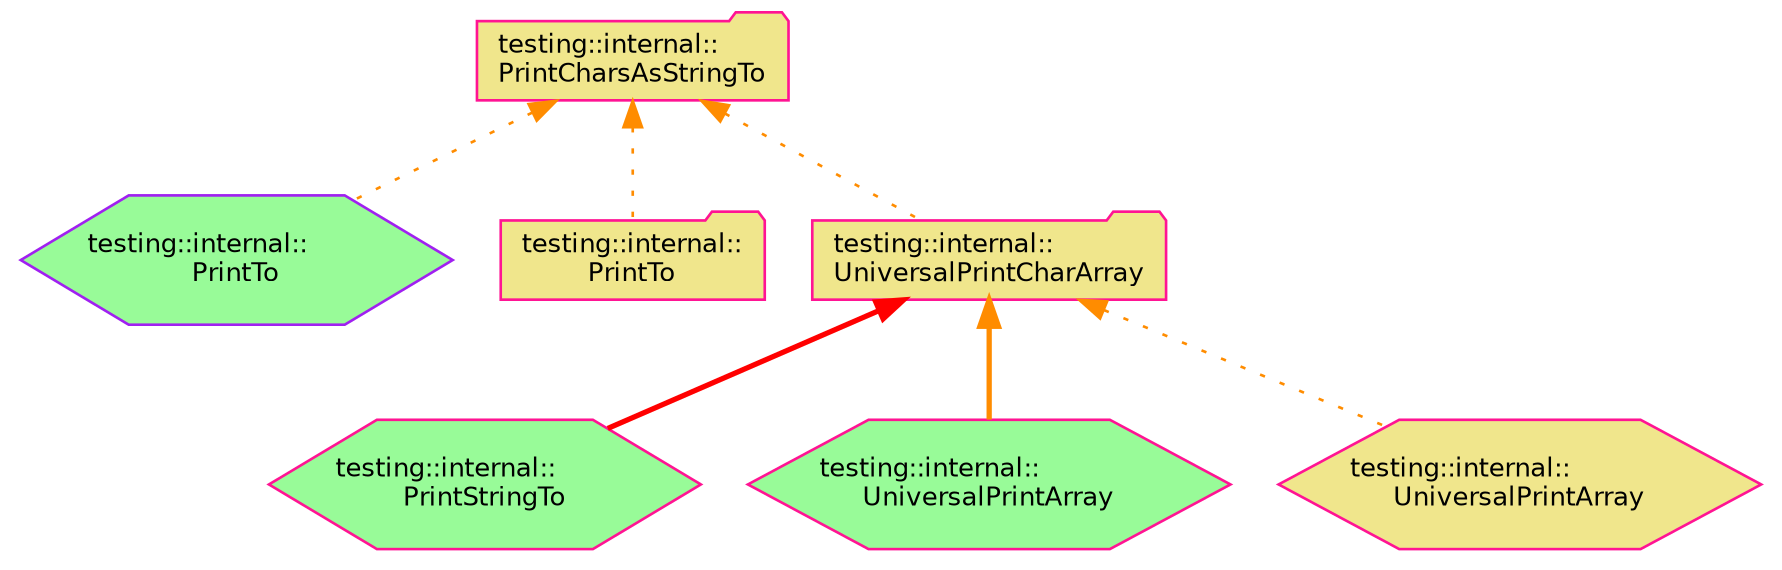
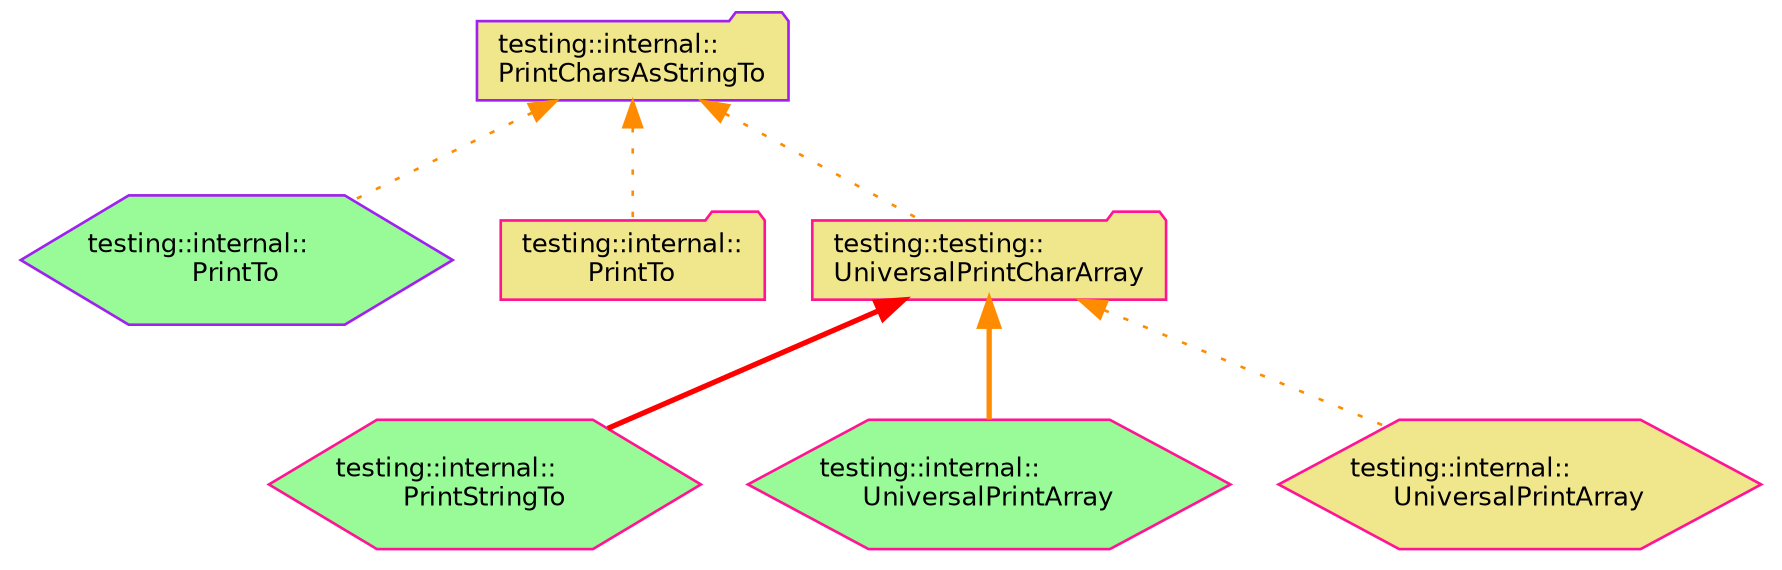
node "testing::internal:: PrintCharsAsStringTo": color deeppink -> purple
node "testing::internal:: UniversalPrintCharArray": label "testing::internal:: UniversalPrintCharArray" -> "testing::testing:: UniversalPrintCharArray"
